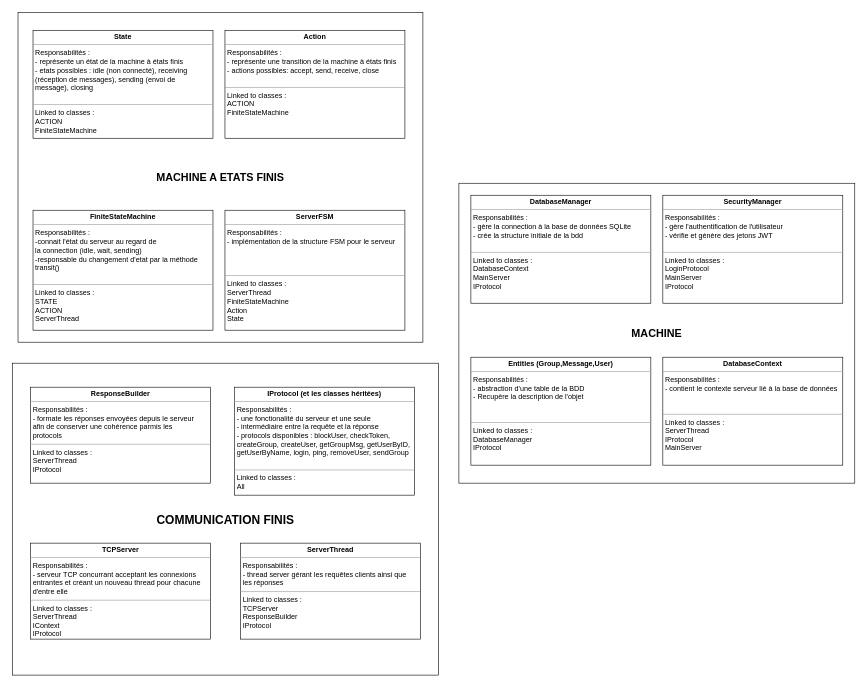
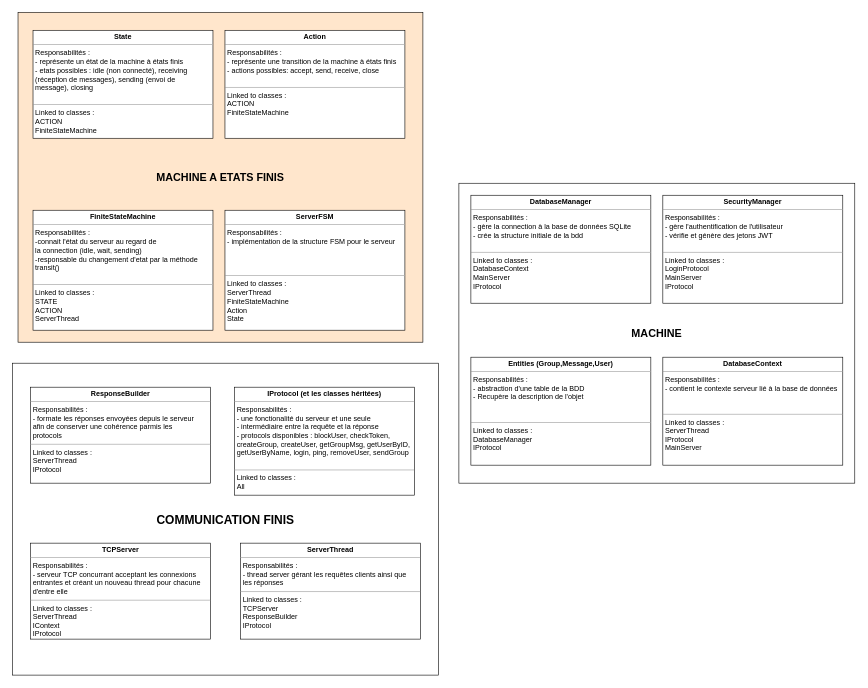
node "MACHINE A ETATS FINIS": fillcolor #ffffff -> #ffe6cc
